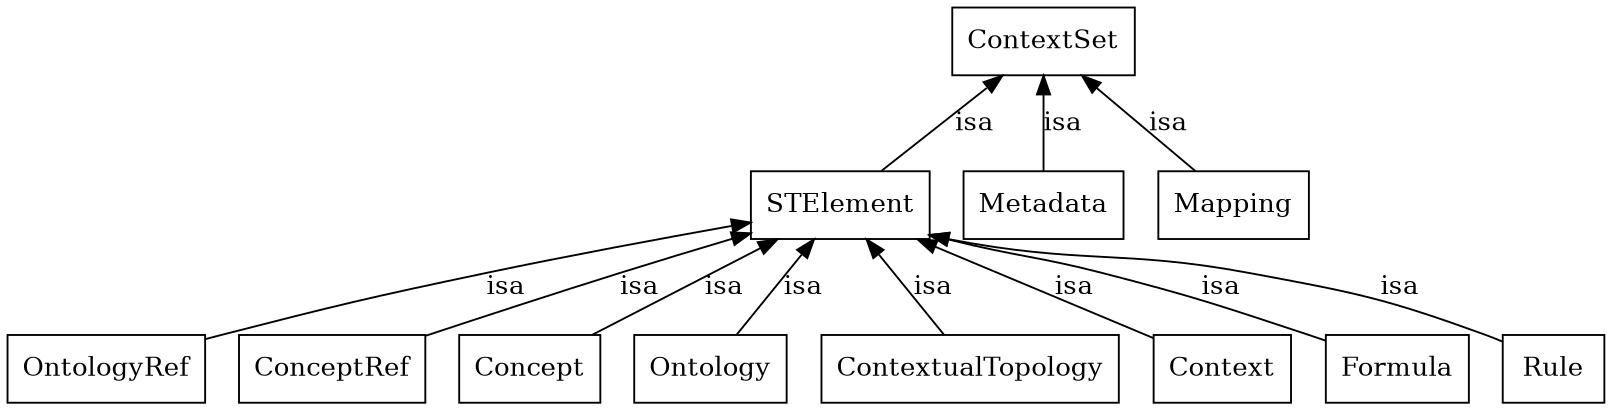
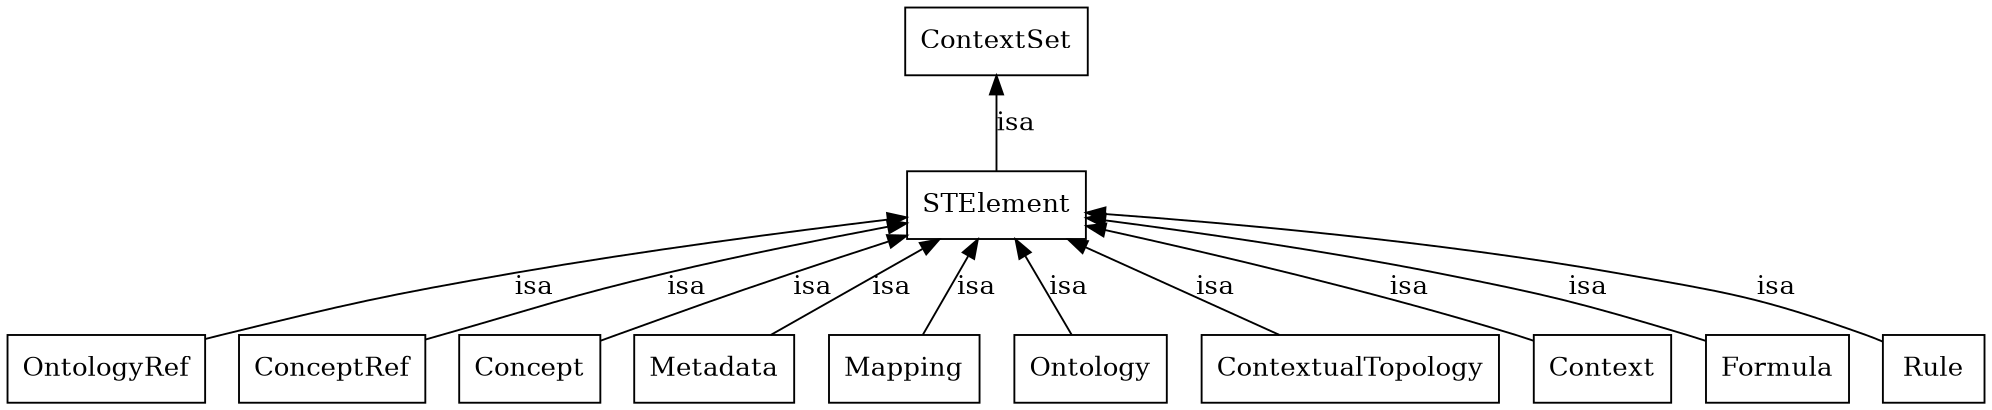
edge "Mapping" -> "ContextSet": now "Mapping" -> "STElement"
edge "Metadata" -> "ContextSet": now "Metadata" -> "STElement"
